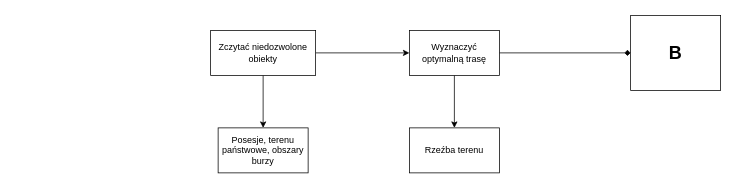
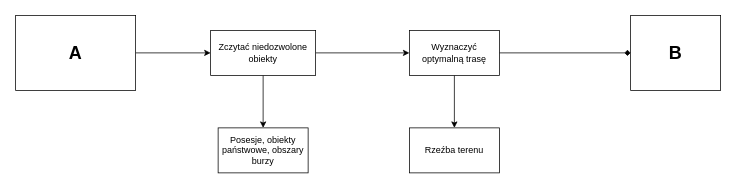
node "A": added
edge "A" -> "Zczytać niedozwolone obiekty": added
node "Posesje, terenu państwowe, obszary burzy": label "Posesje, terenu państwowe, obszary burzy" -> "Posesje, obiekty państwowe, obszary burzy"
